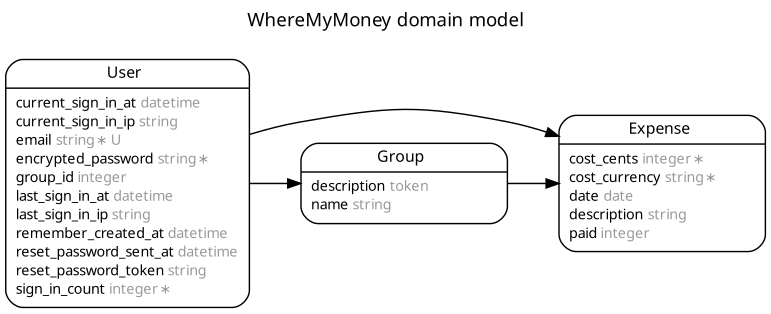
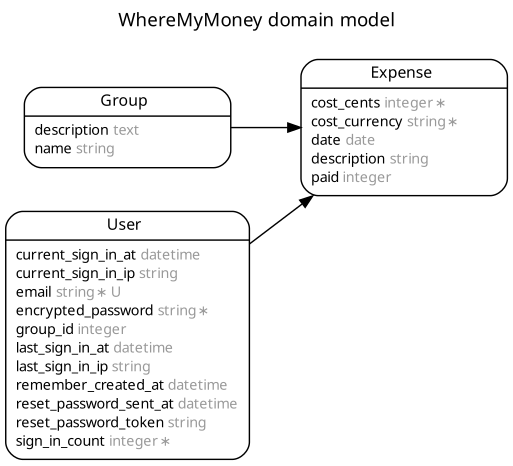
edge "User" -- "Group": removed
node "Group": text "token" -> "text"
